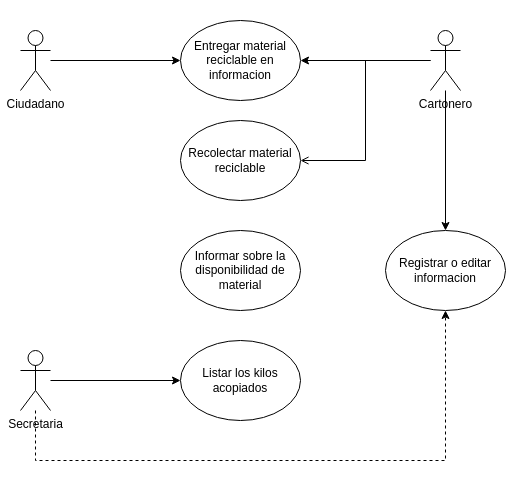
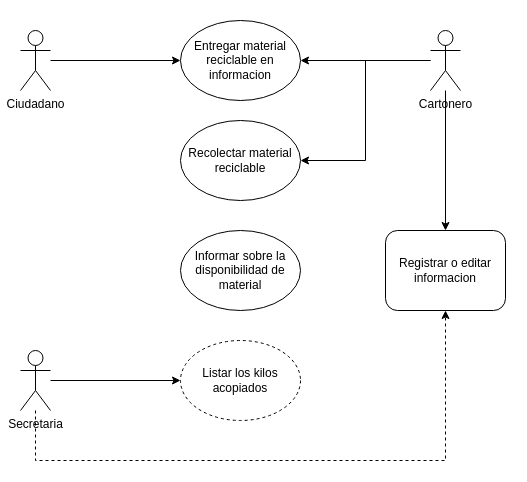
edge "Cartonero" -> "Recolectar material reciclable": arrowhead open -> classic
node "Registrar o editar informacion": shape ellipse -> rounded rectangle
node "Listar los kilos acopiados": style solid -> dashed
